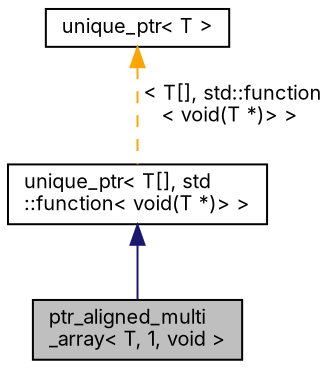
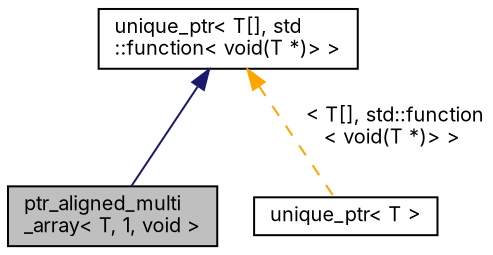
edge "unique_ptr< T[], std ::function< void(T *)> >" -> "unique_ptr< T >": reversed
